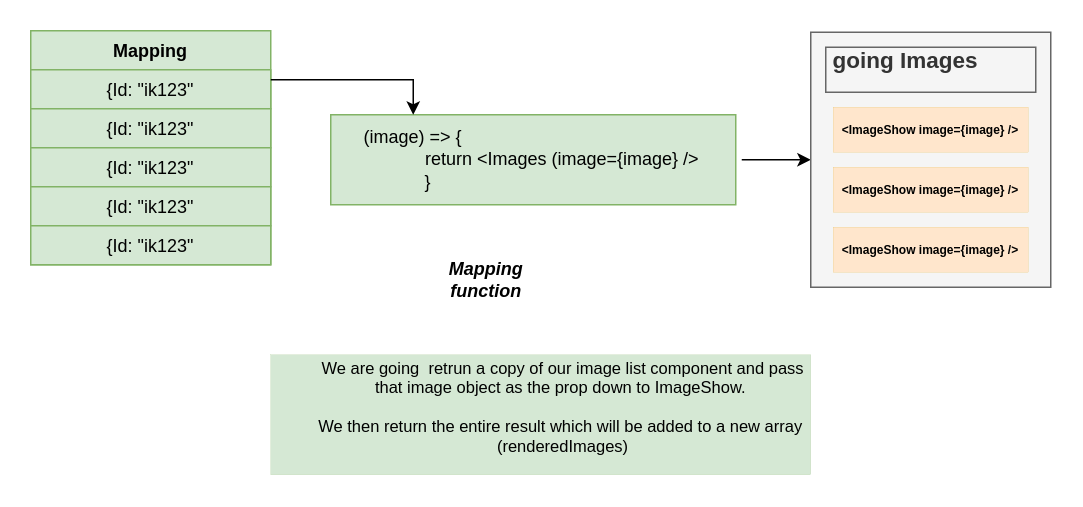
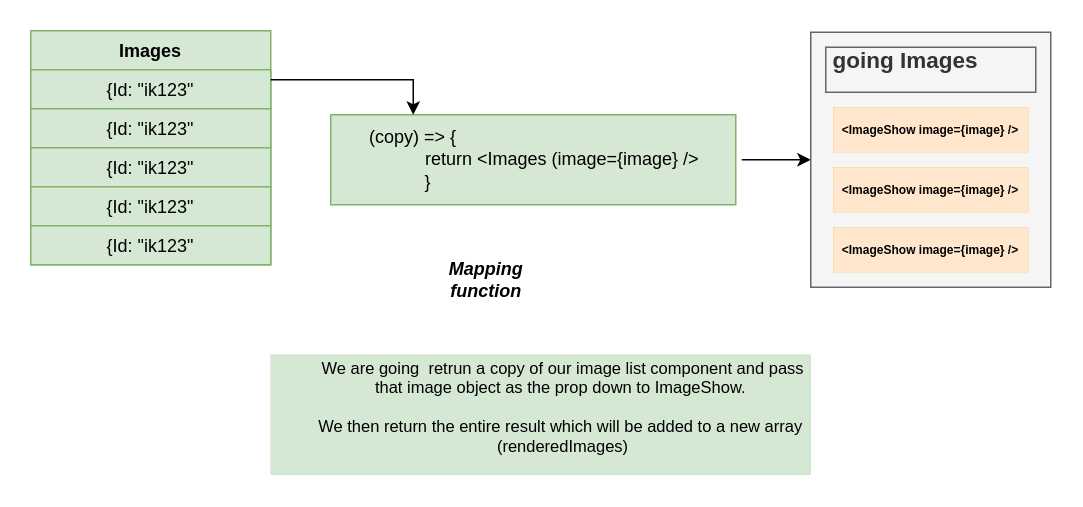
node "Mapping": label "Mapping" -> "Images"
node "(image) => {": label "(image) => {" -> "(copy) => {"
